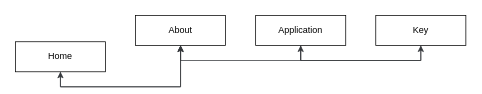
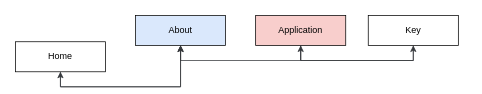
node "About": fillcolor #ffffff -> #dae8fc
node "Application": fillcolor #ffffff -> #f8cecc
node "Key": moved (420, 30) -> (413, 30)
